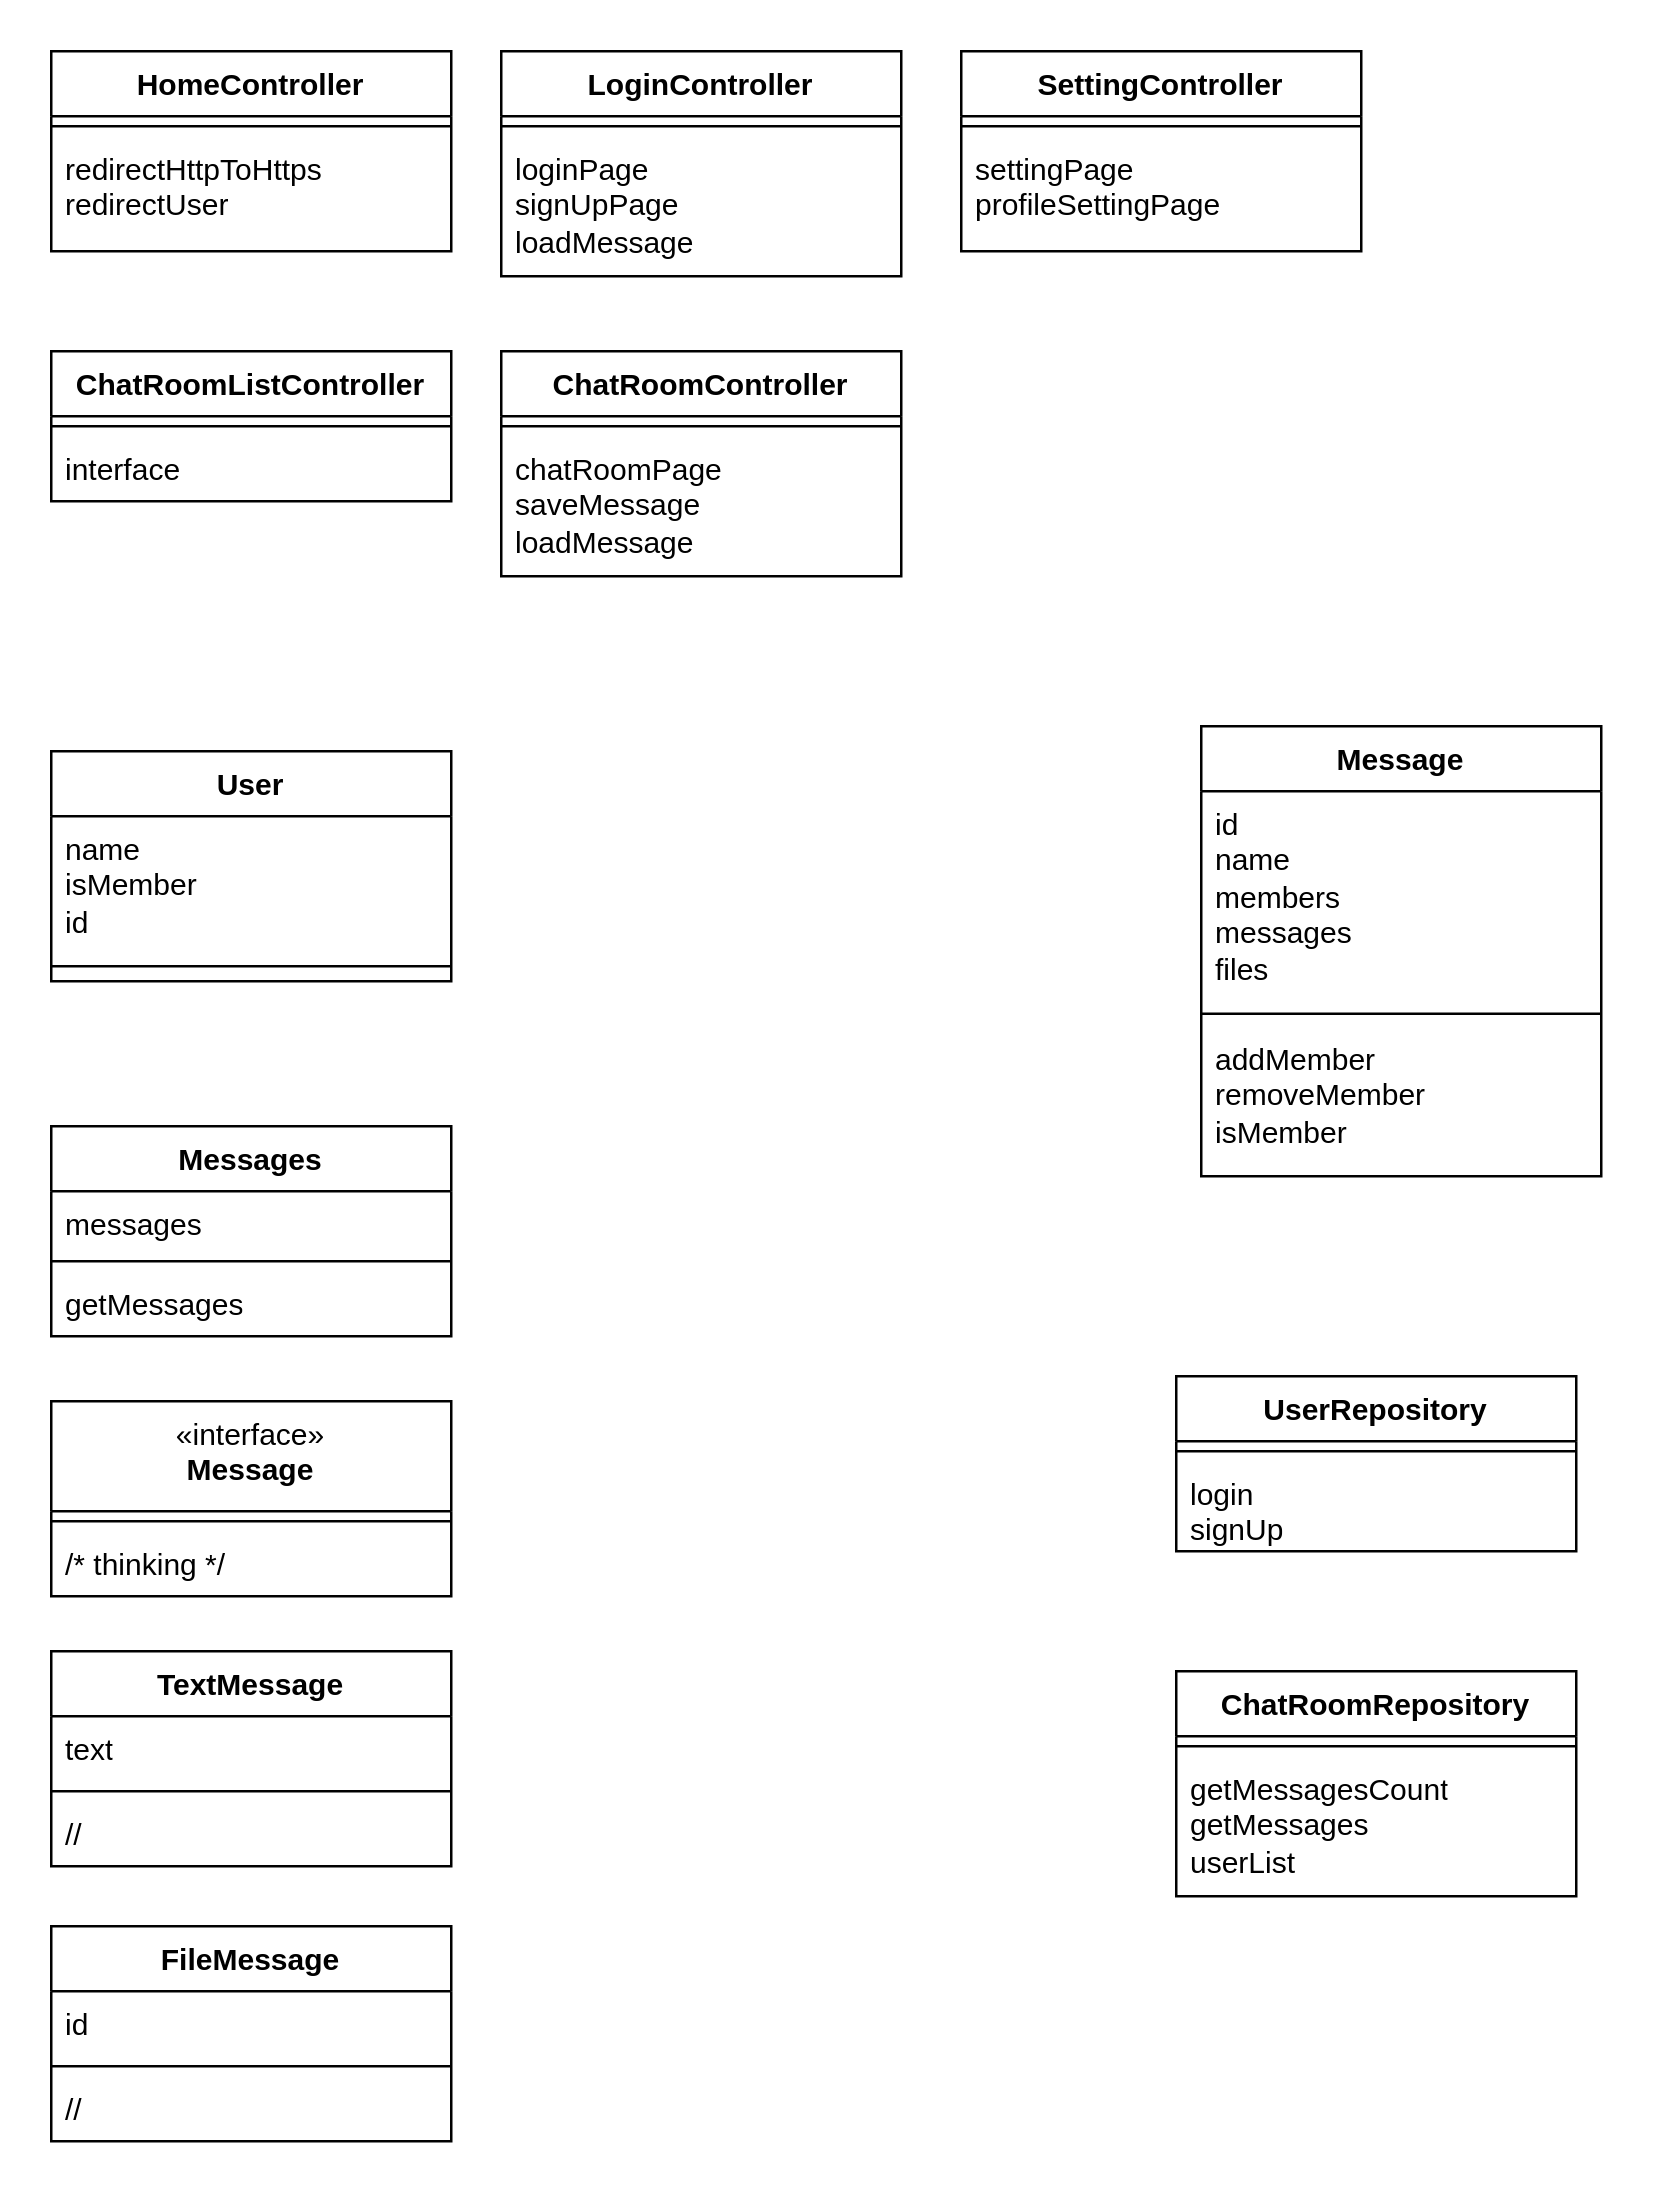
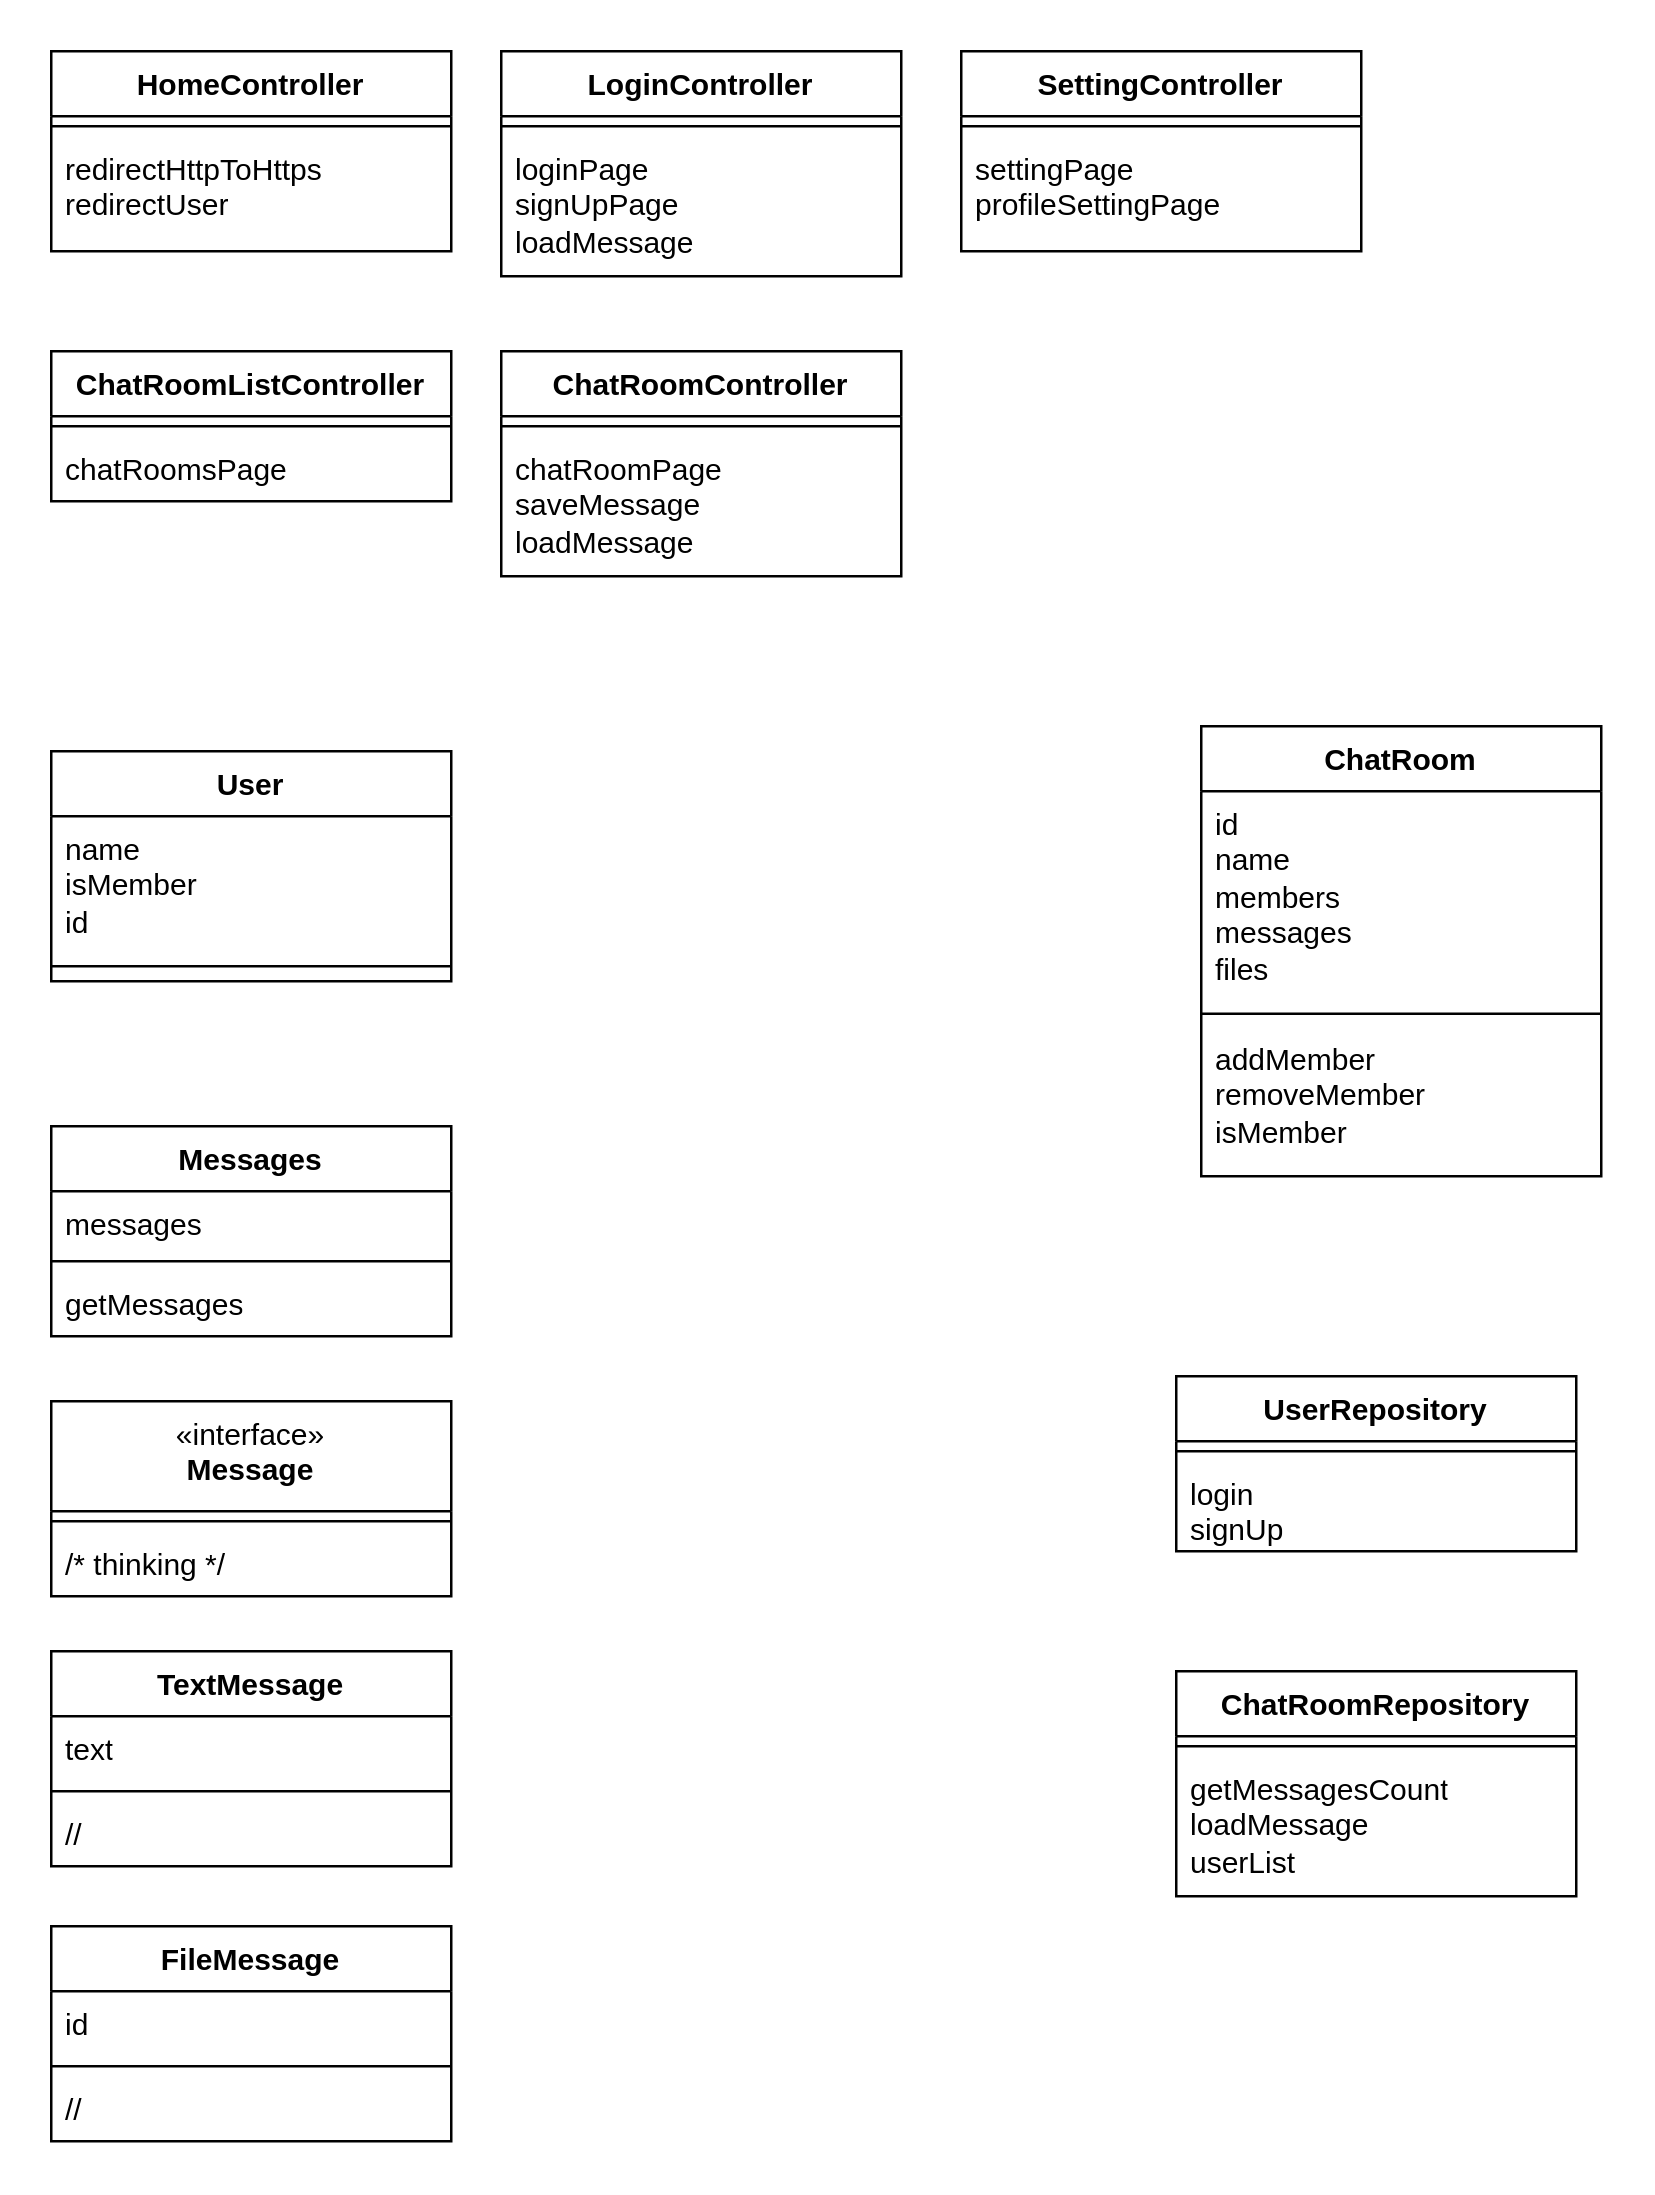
node "interface": label "interface" -> "chatRoomsPage"
node "Message": label "Message" -> "ChatRoom"
node "getMessagesCount getMessages userList": label "getMessagesCount getMessages userList" -> "getMessagesCount loadMessage userList"
